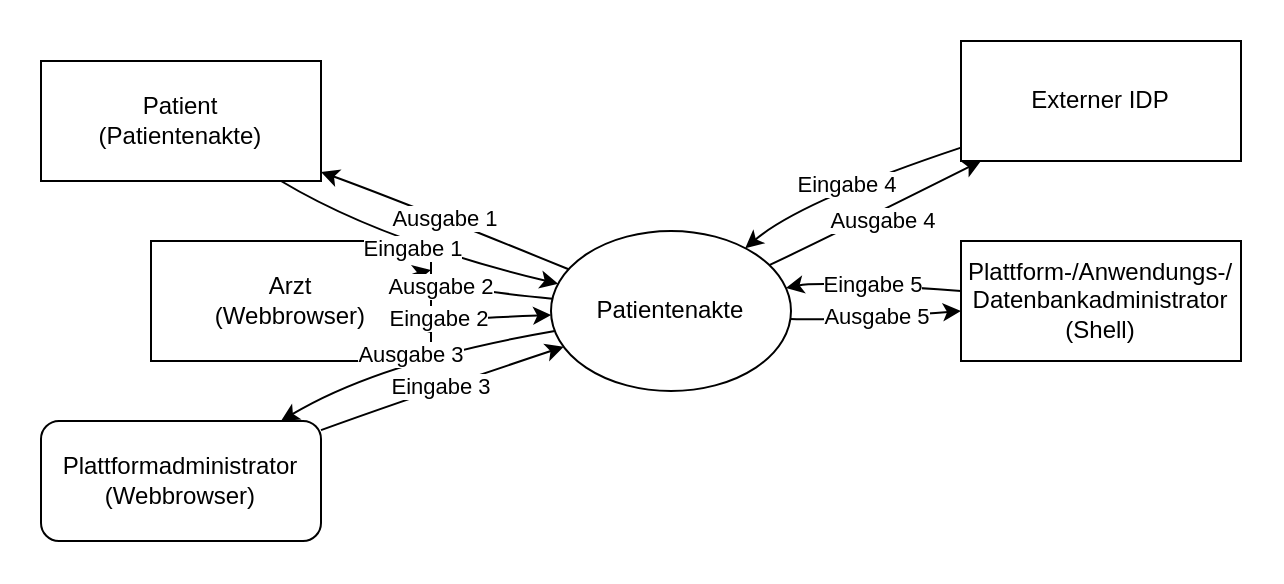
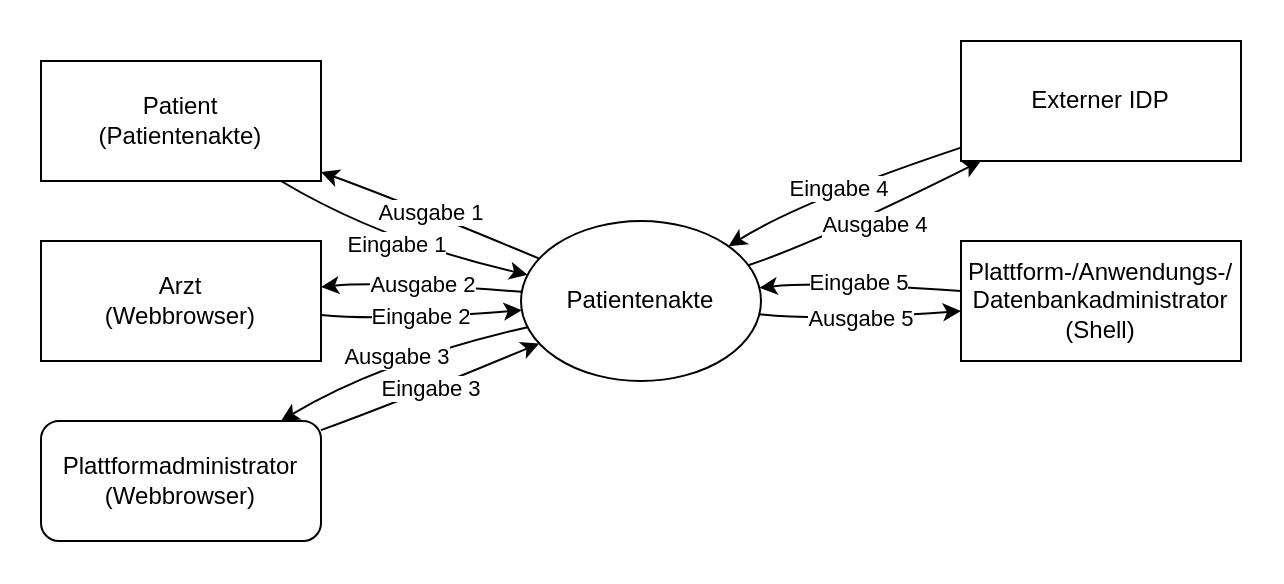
node "Arzt (Webbrowser)": moved (291, 301) -> (181, 301)
node "Patientenakte": moved (671, 311) -> (641, 301)
